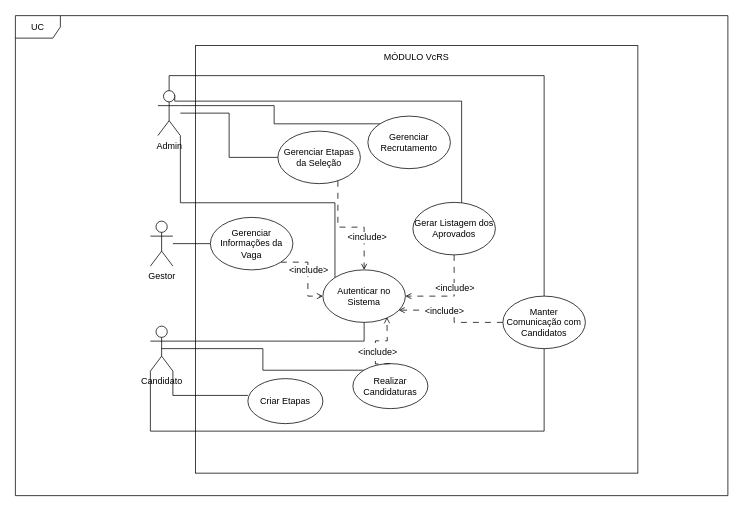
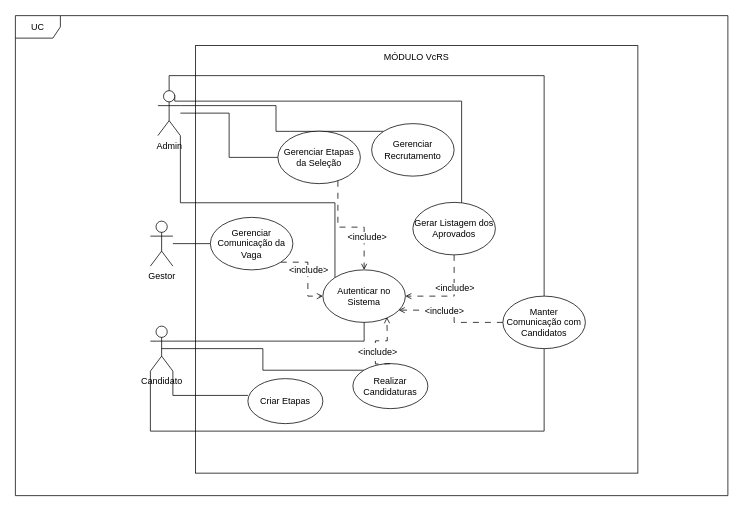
node "Gerenciar Recrutamento": moved (409, 142) -> (413, 150)
node "Gerenciar Informações da Vaga": label "Gerenciar Informações da Vaga" -> "Gerenciar Comunicação da Vaga"
